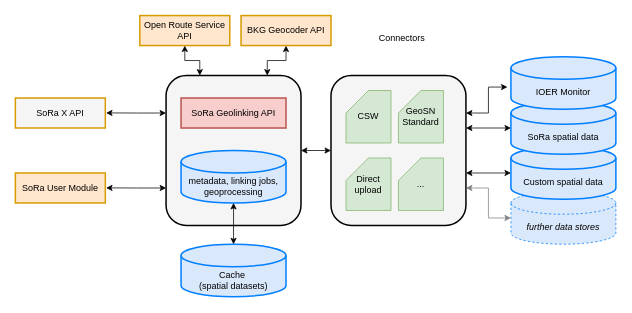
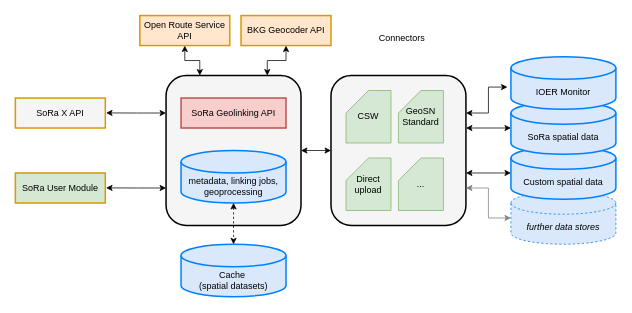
node "SoRa User Module": fillcolor #ffe6cc -> #d5e8d4
edge "metadata, linking jobs, geoprocessing" -- "Cache (spatial datasets)": style solid -> dashed
